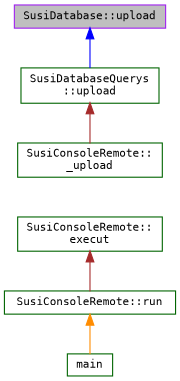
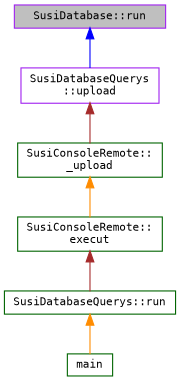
node "SusiDatabase::upload": label "SusiDatabase::upload" -> "SusiDatabase::run"
node "SusiDatabaseQuerys ::upload": color darkgreen -> purple
edge "SusiConsoleRemote:: execut" -> "SusiConsoleRemote:: _upload": added
node "SusiConsoleRemote::run": label "SusiConsoleRemote::run" -> "SusiDatabaseQuerys::run"
